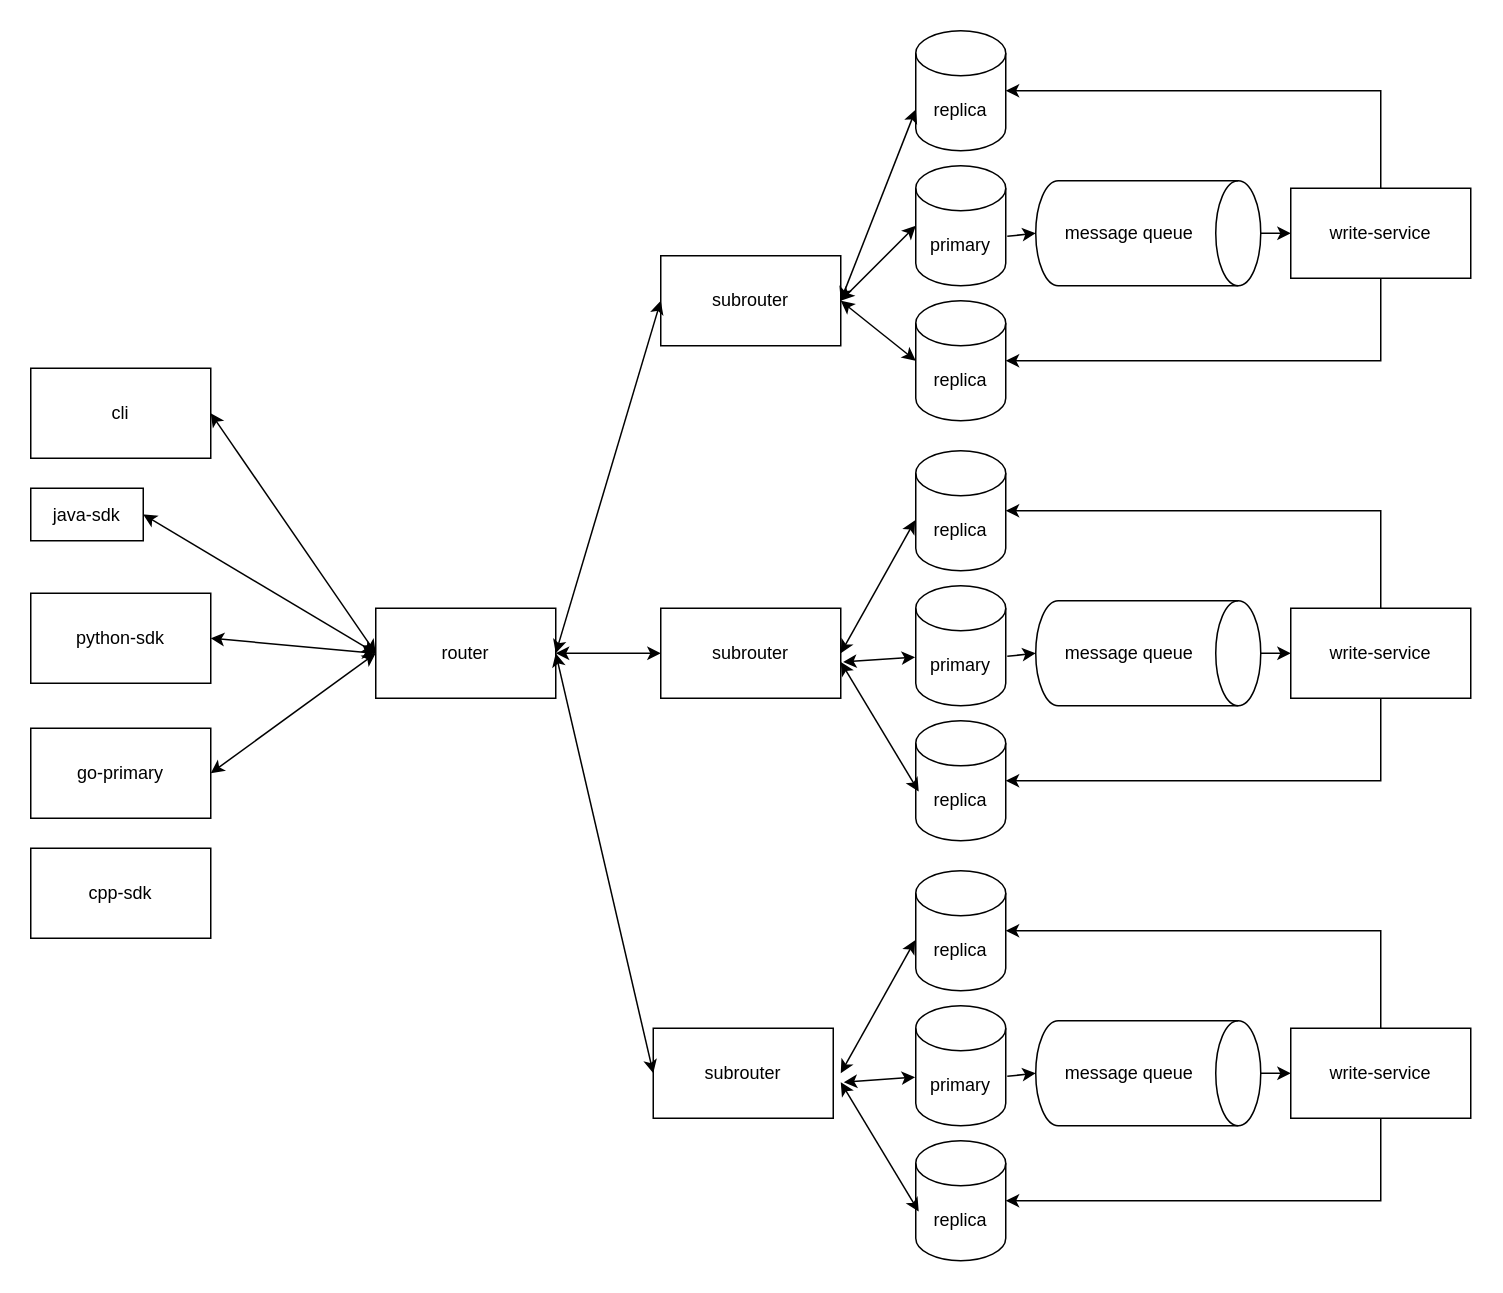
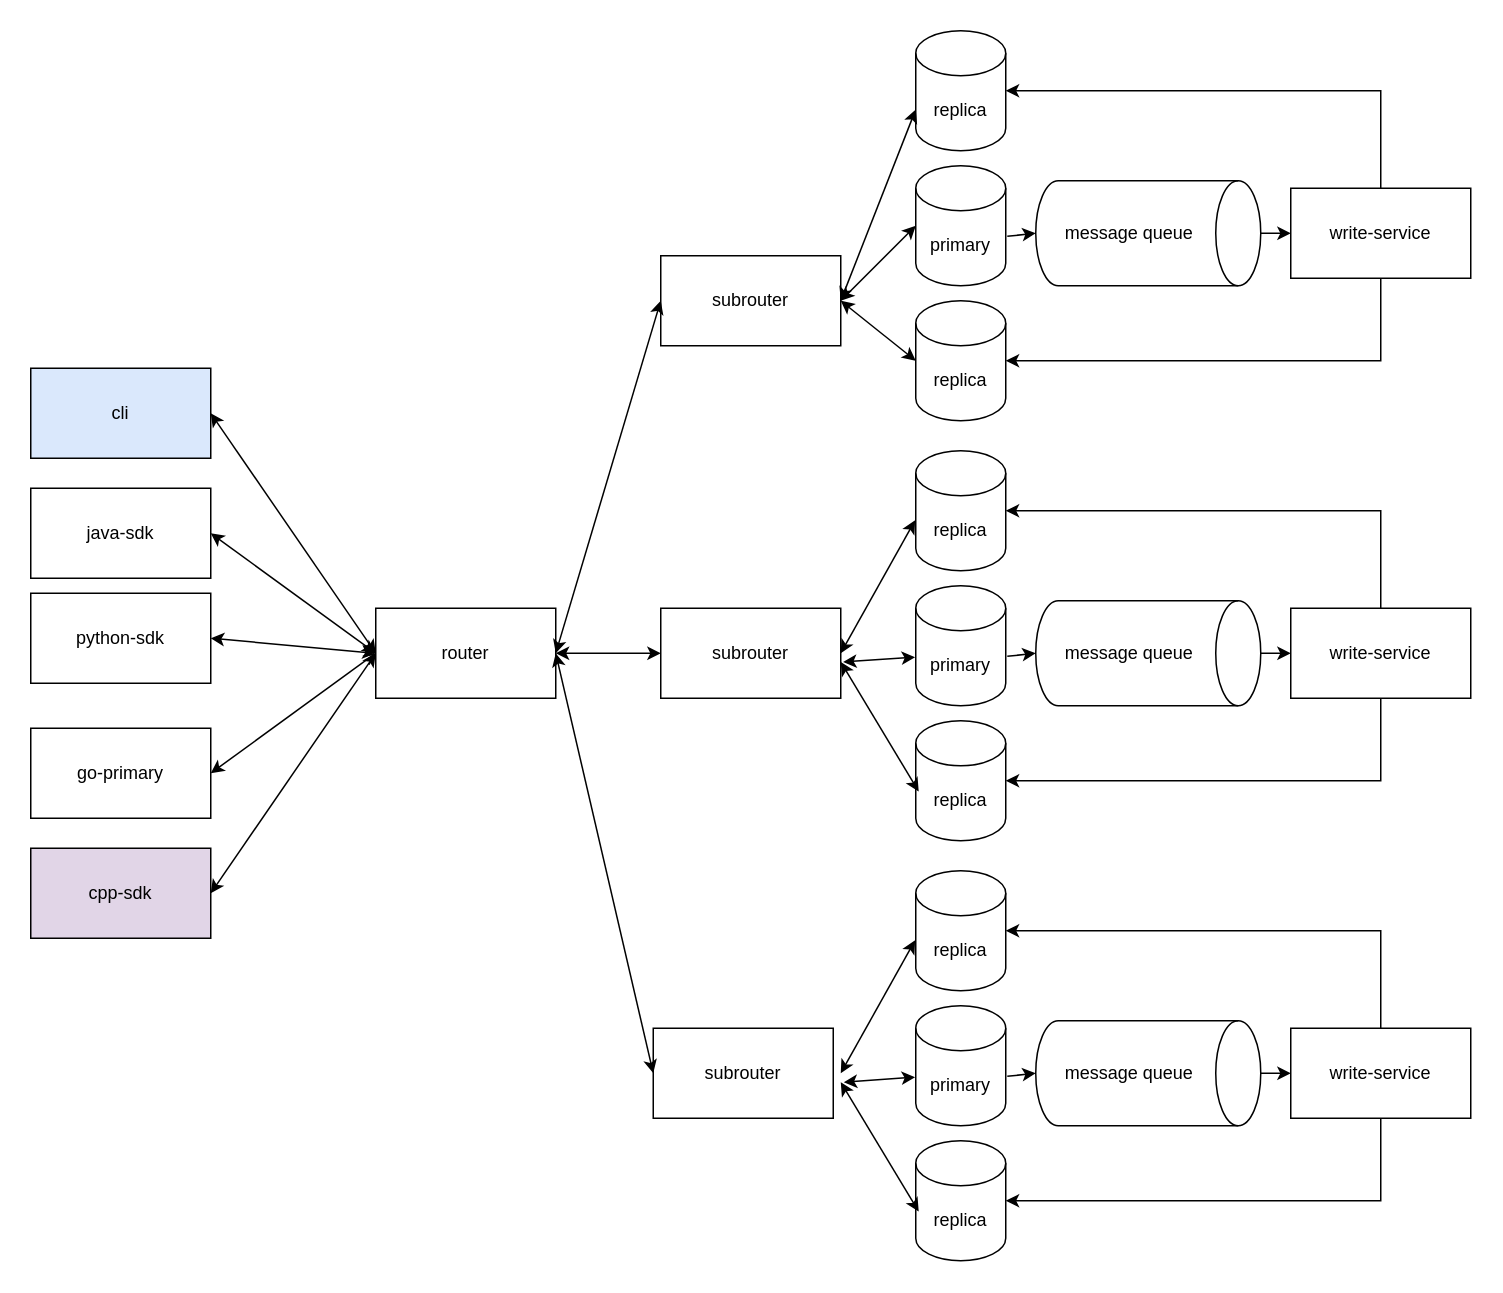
node "cli": fillcolor #ffffff -> #dae8fc
node "java-sdk": size 113x53 -> 180x90
edge "router" -- "go-primary": arrowhead classic -> open
edge "router" -- "cpp-sdk": added
node "cpp-sdk": fillcolor #ffffff -> #e1d5e7
